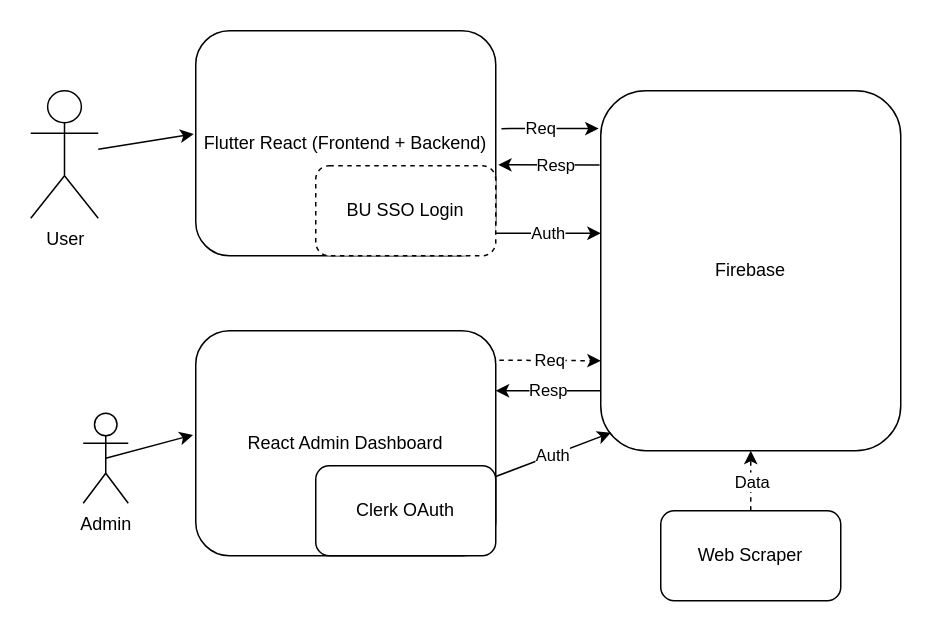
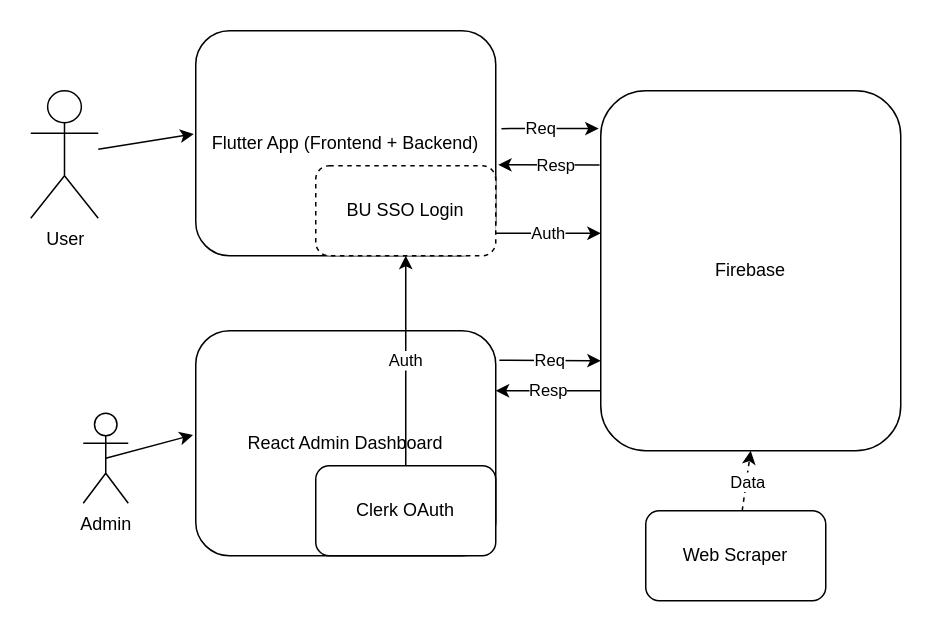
node "Flutter React (Frontend + Backend)": label "Flutter React (Frontend + Backend)" -> "Flutter App (Frontend + Backend)"
edge "React Admin Dashboard" -> "Firebase": style dashed -> solid
edge "Clerk OAuth" -> "Firebase": now "Clerk OAuth" -> "BU SSO Login"
node "Web Scraper": moved (751, 556) -> (736, 556)
